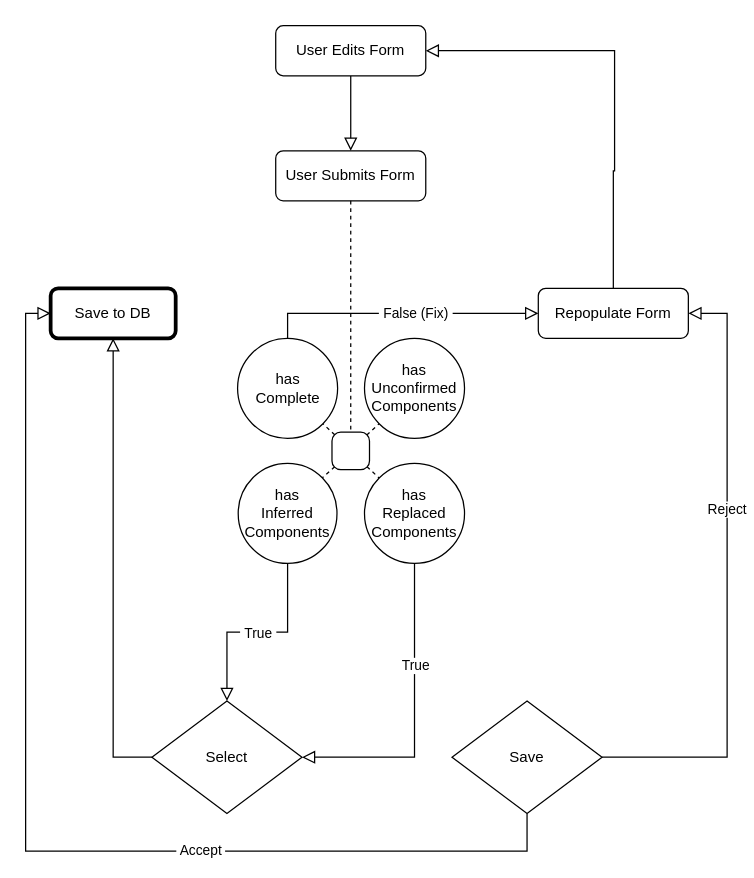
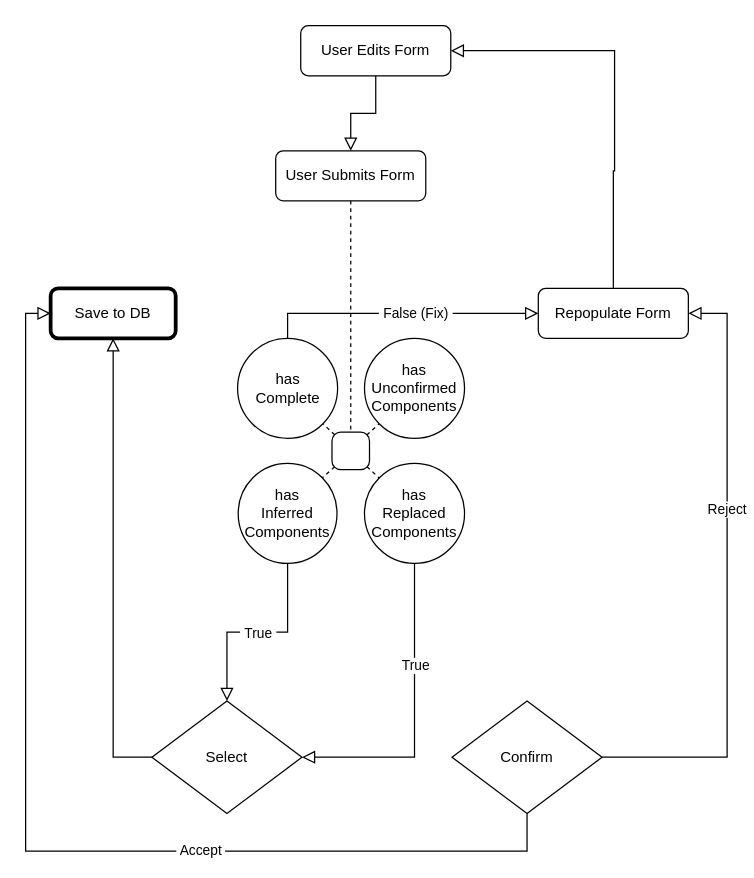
node "User Edits Form": moved (351, 51) -> (376, 51)
node "Save": label "Save" -> "Confirm"
